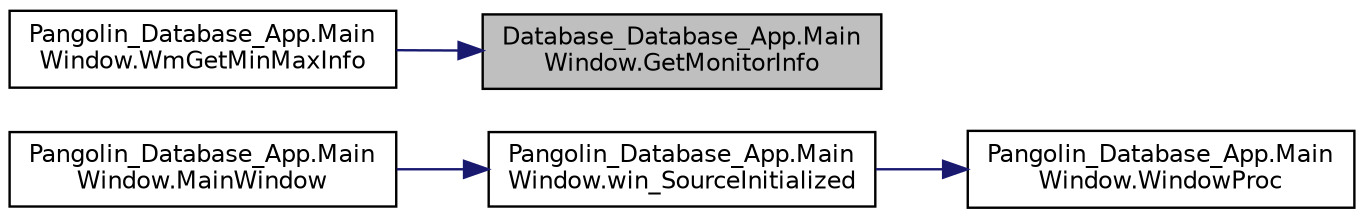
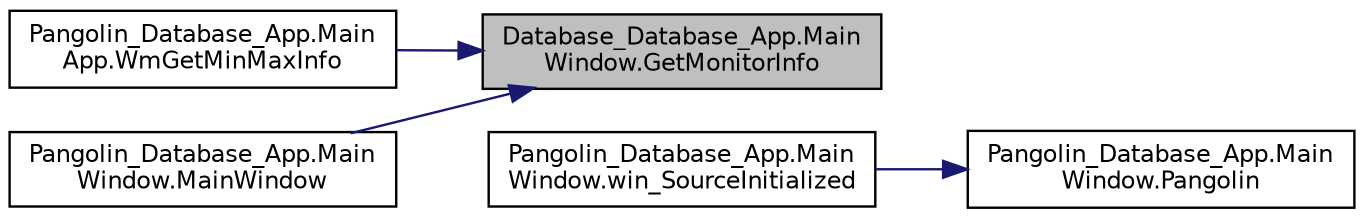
node "Pangolin_Database_App.Main Window.WmGetMinMaxInfo": label "Pangolin_Database_App.Main Window.WmGetMinMaxInfo" -> "Pangolin_Database_App.Main App.WmGetMinMaxInfo"
edge "Pangolin_Database_App.Main Window.MainWindow" -> "Pangolin_Database_App.Main Window.win_SourceInitialized": now "Pangolin_Database_App.Main Window.MainWindow" -> "Database_Database_App.Main Window.GetMonitorInfo"
node "Pangolin_Database_App.Main Window.WindowProc": label "Pangolin_Database_App.Main Window.WindowProc" -> "Pangolin_Database_App.Main Window.Pangolin"
